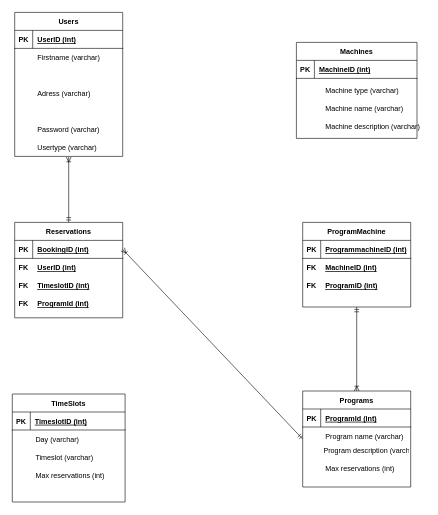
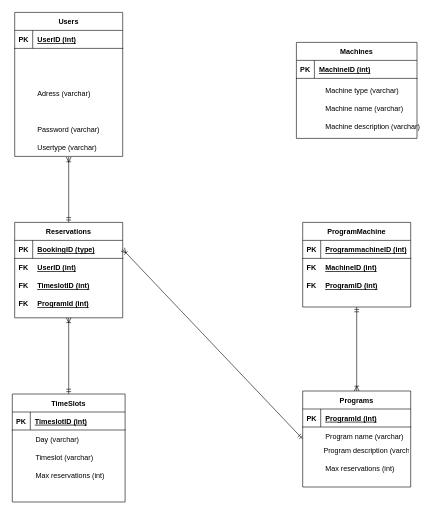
node "Firstname (varchar)": removed
node "BookingID (int)": label "BookingID (int)" -> "BookingID (type)"
edge "Reservations" -- "TimeSlots": added
